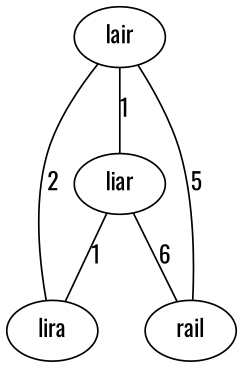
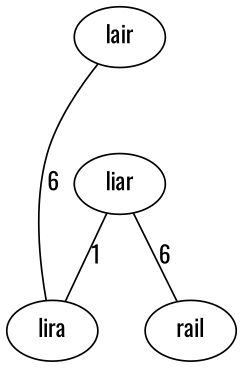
edge "lair" -- "liar": removed, label "1"
edge "lair" -- "rail": removed, label "5"
edge "lair" -- "lira": label "2" -> "6"
